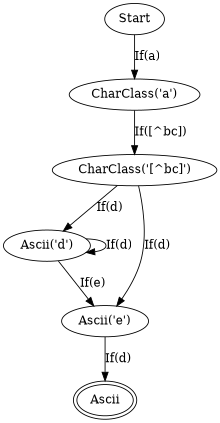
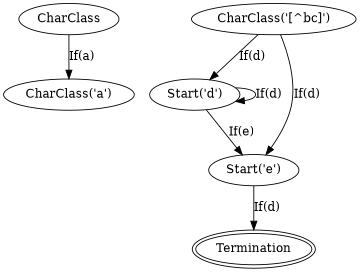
node "Start": label "Start" -> "CharClass"
edge "CharClass('a')" -> "CharClass('[^bc]')": removed, label "If([^bc])"
node "Ascii('d')": label "Ascii('d')" -> "Start('d')"
node "Ascii('e')": label "Ascii('e')" -> "Start('e')"
node "Ascii": label "Ascii" -> "Termination"
